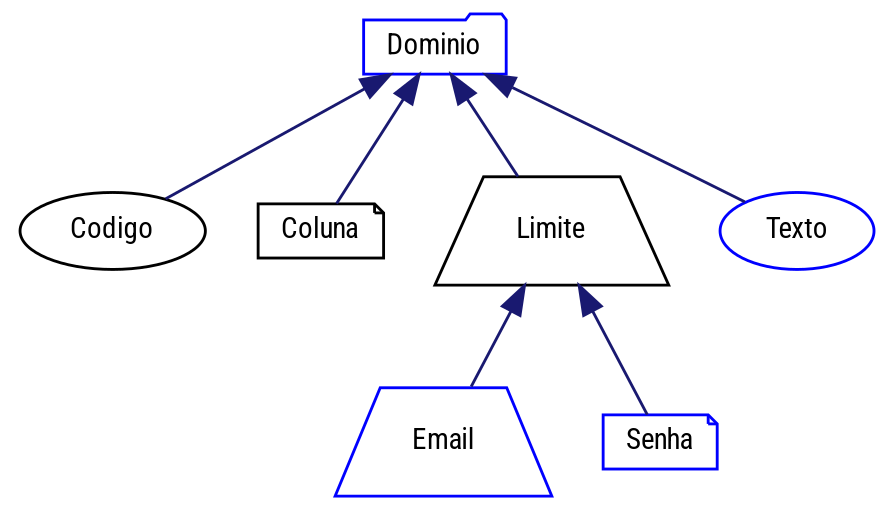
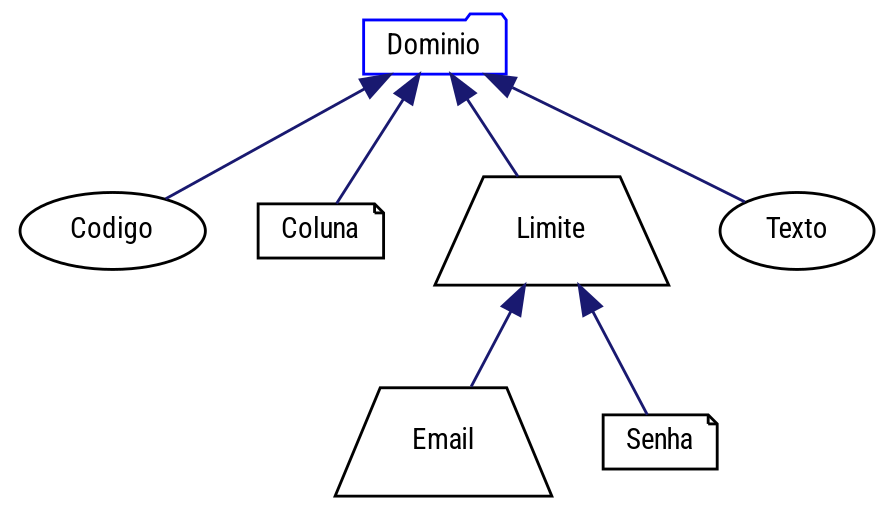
node "Texto": color blue -> black
node "Email": color blue -> black
node "Senha": color blue -> black
